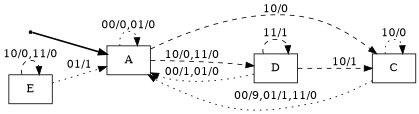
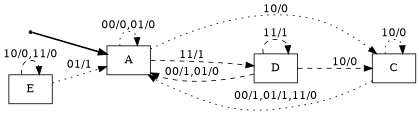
edge "A" -> "C": style dashed -> dotted
edge "A" -> "D": label "10/0,11/0" -> "11/1"
edge "D" -> "C": label "10/1" -> "10/0"
edge "D" -> "A": style dotted -> dashed
edge "C" -> "A": label "00/9,01/1,11/0" -> "00/1,01/1,11/0"
